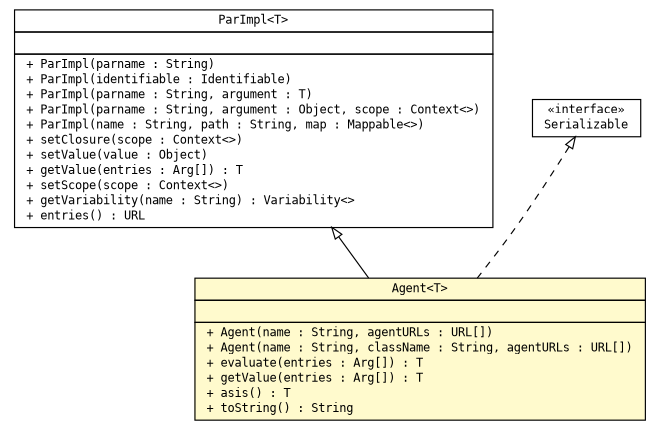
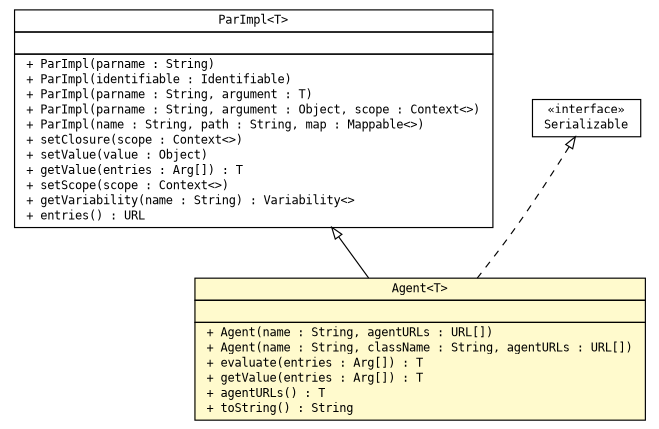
node "Agent<T>": text "+ asis() : T" -> "+ agentURLs() : T"
